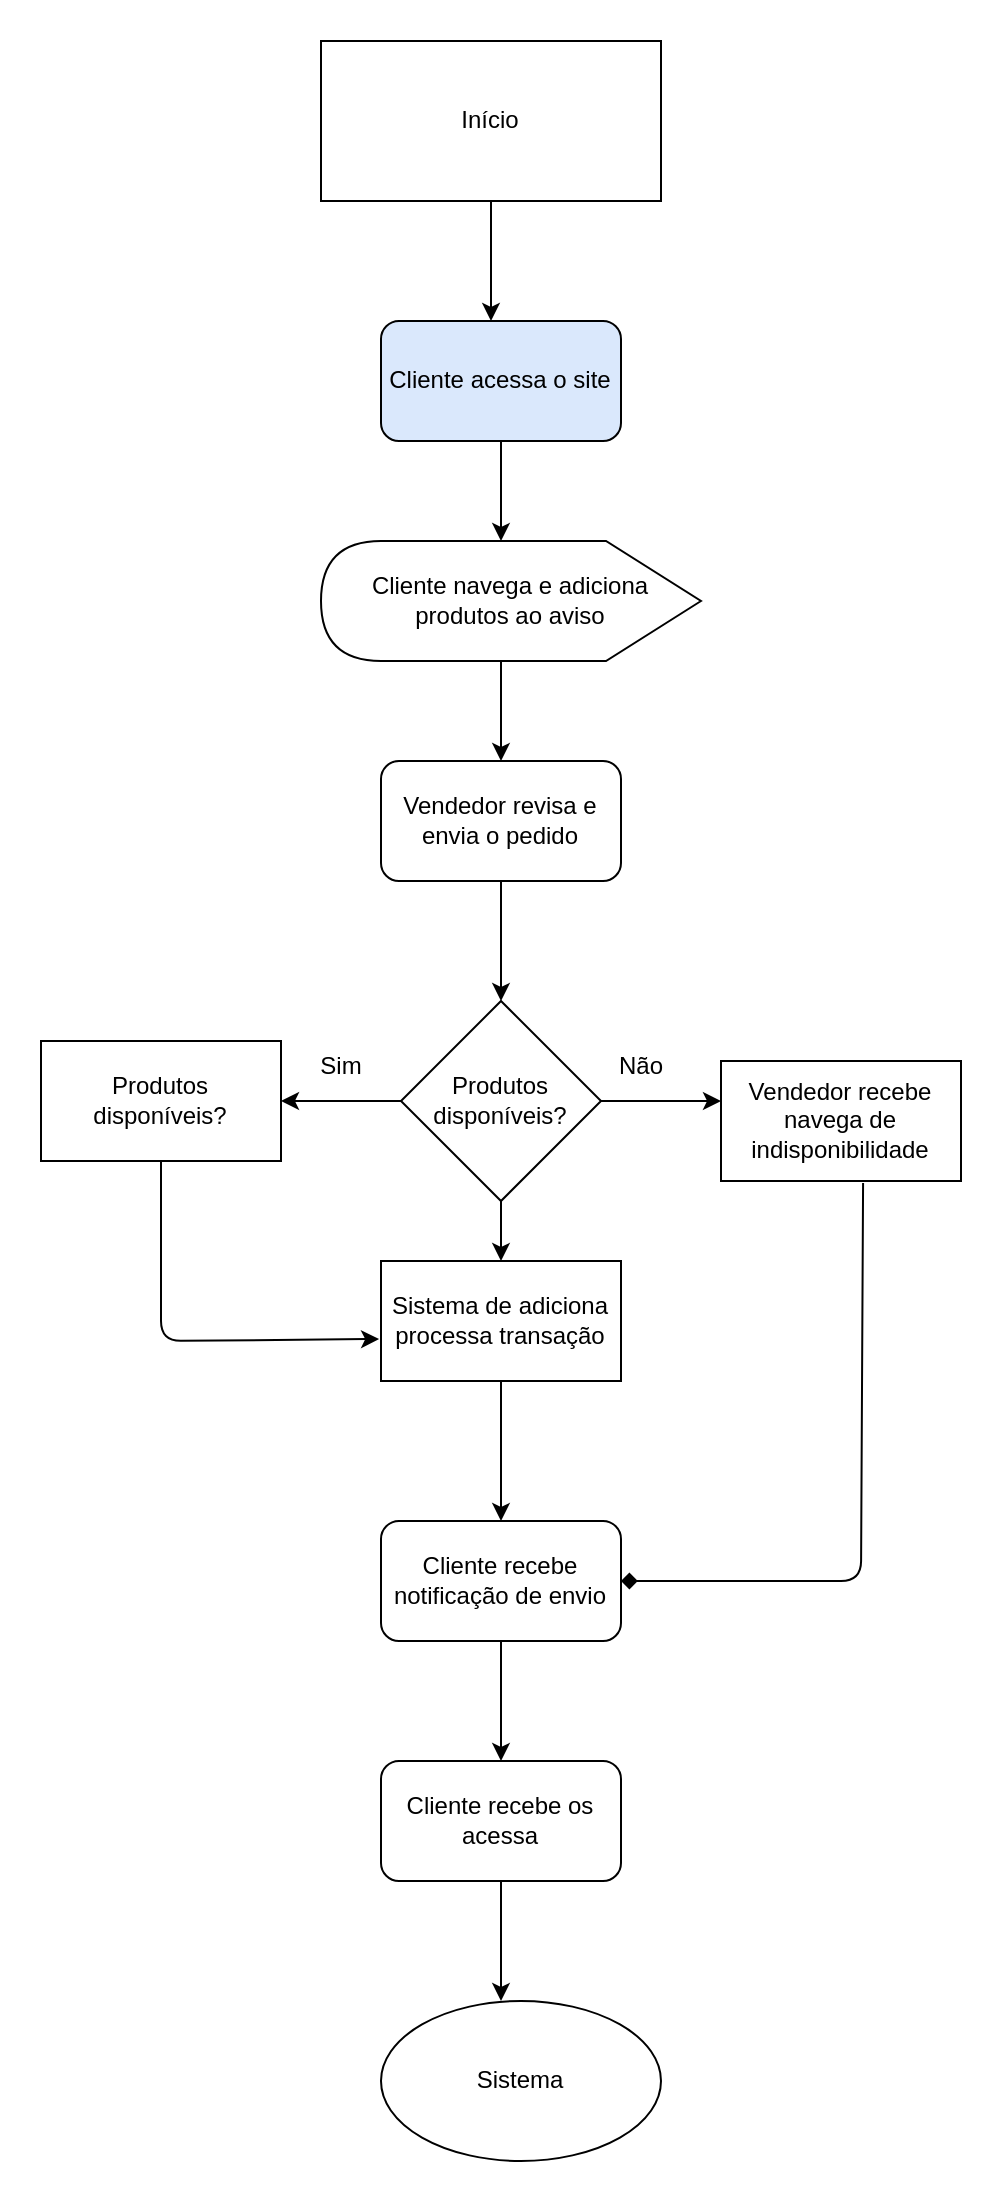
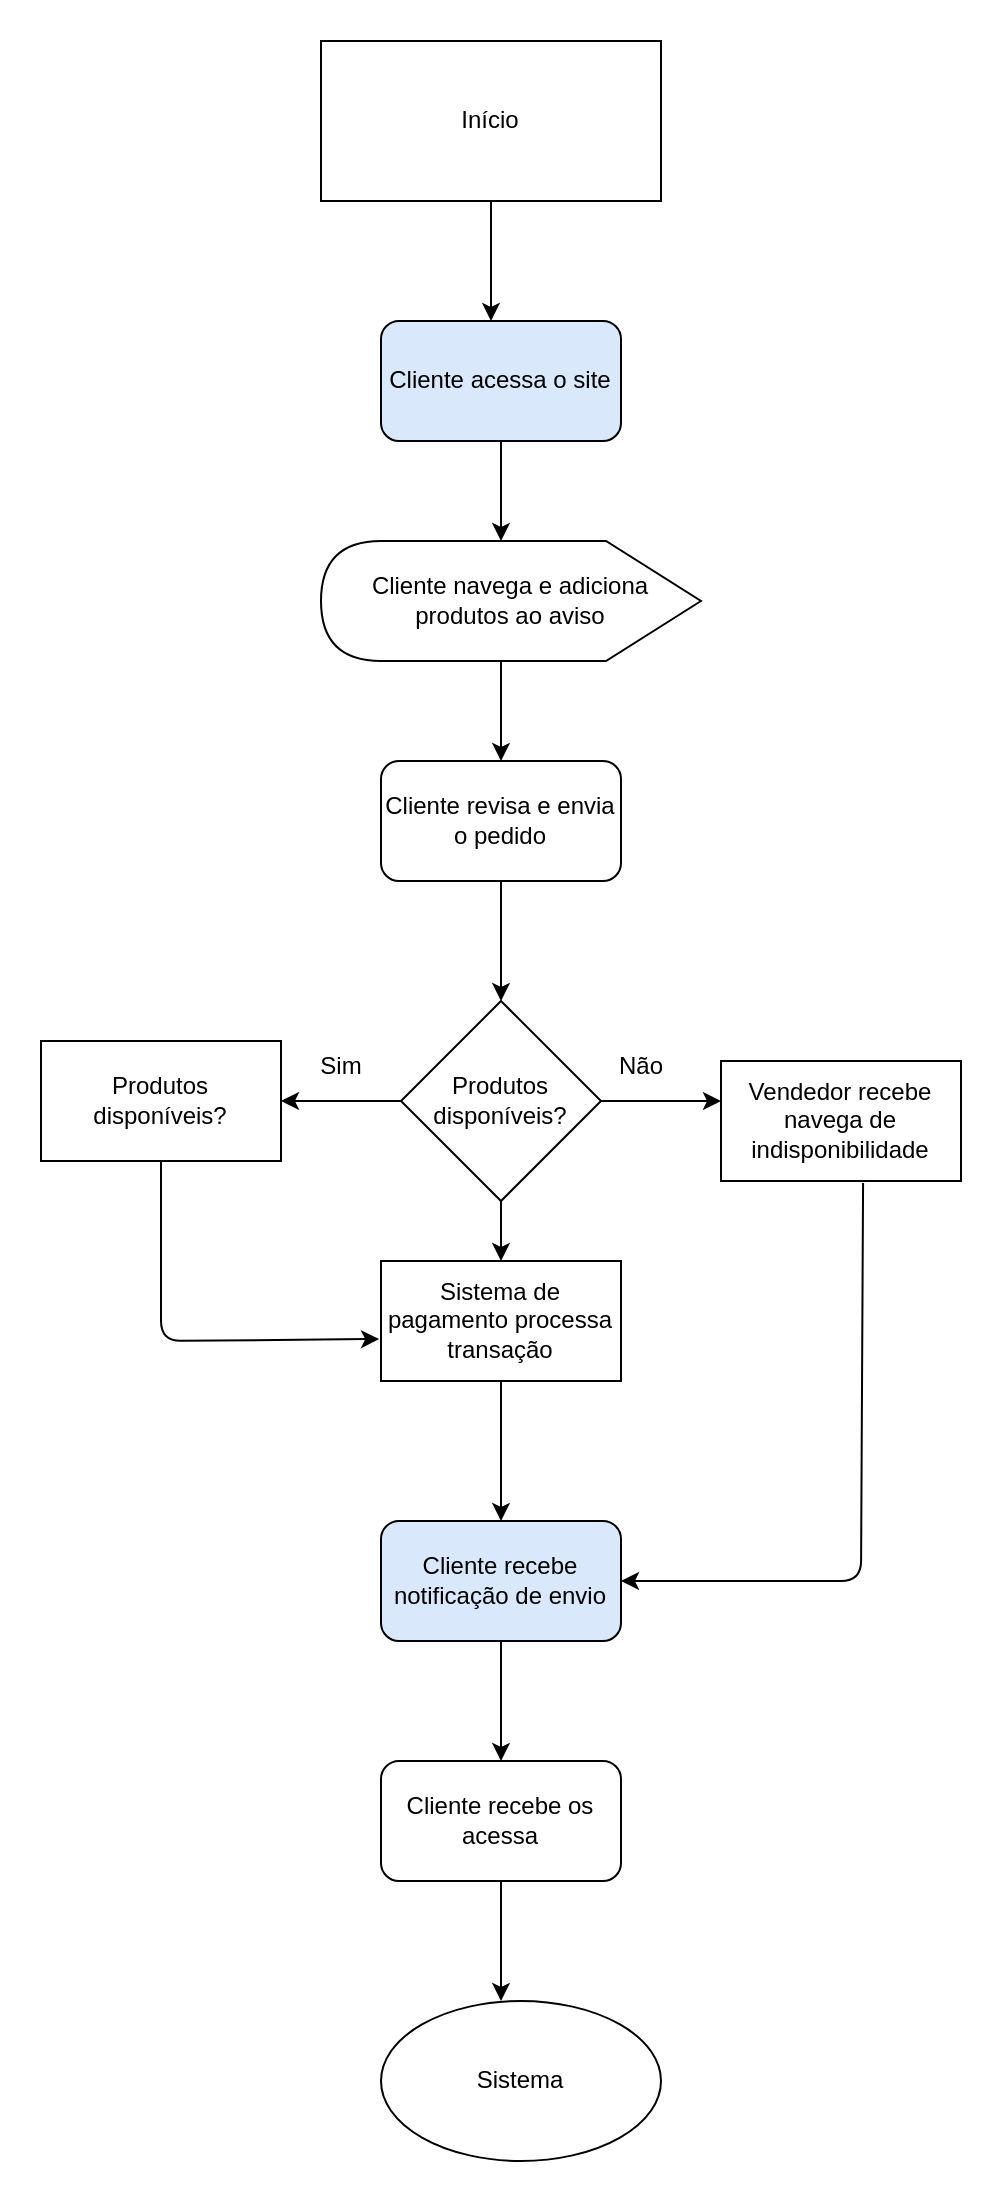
node "Vendedor revisa e envia o pedido": label "Vendedor revisa e envia o pedido" -> "Cliente revisa e envia o pedido"
node "Sistema de adiciona processa transação": label "Sistema de adiciona processa transação" -> "Sistema de pagamento processa transação"
node "Cliente recebe notificação de envio": fillcolor #ffffff -> #dae8fc
edge "Vendedor recebe navega de indisponibilidade" -> "Cliente recebe notificação de envio": arrowhead diamond -> classic
